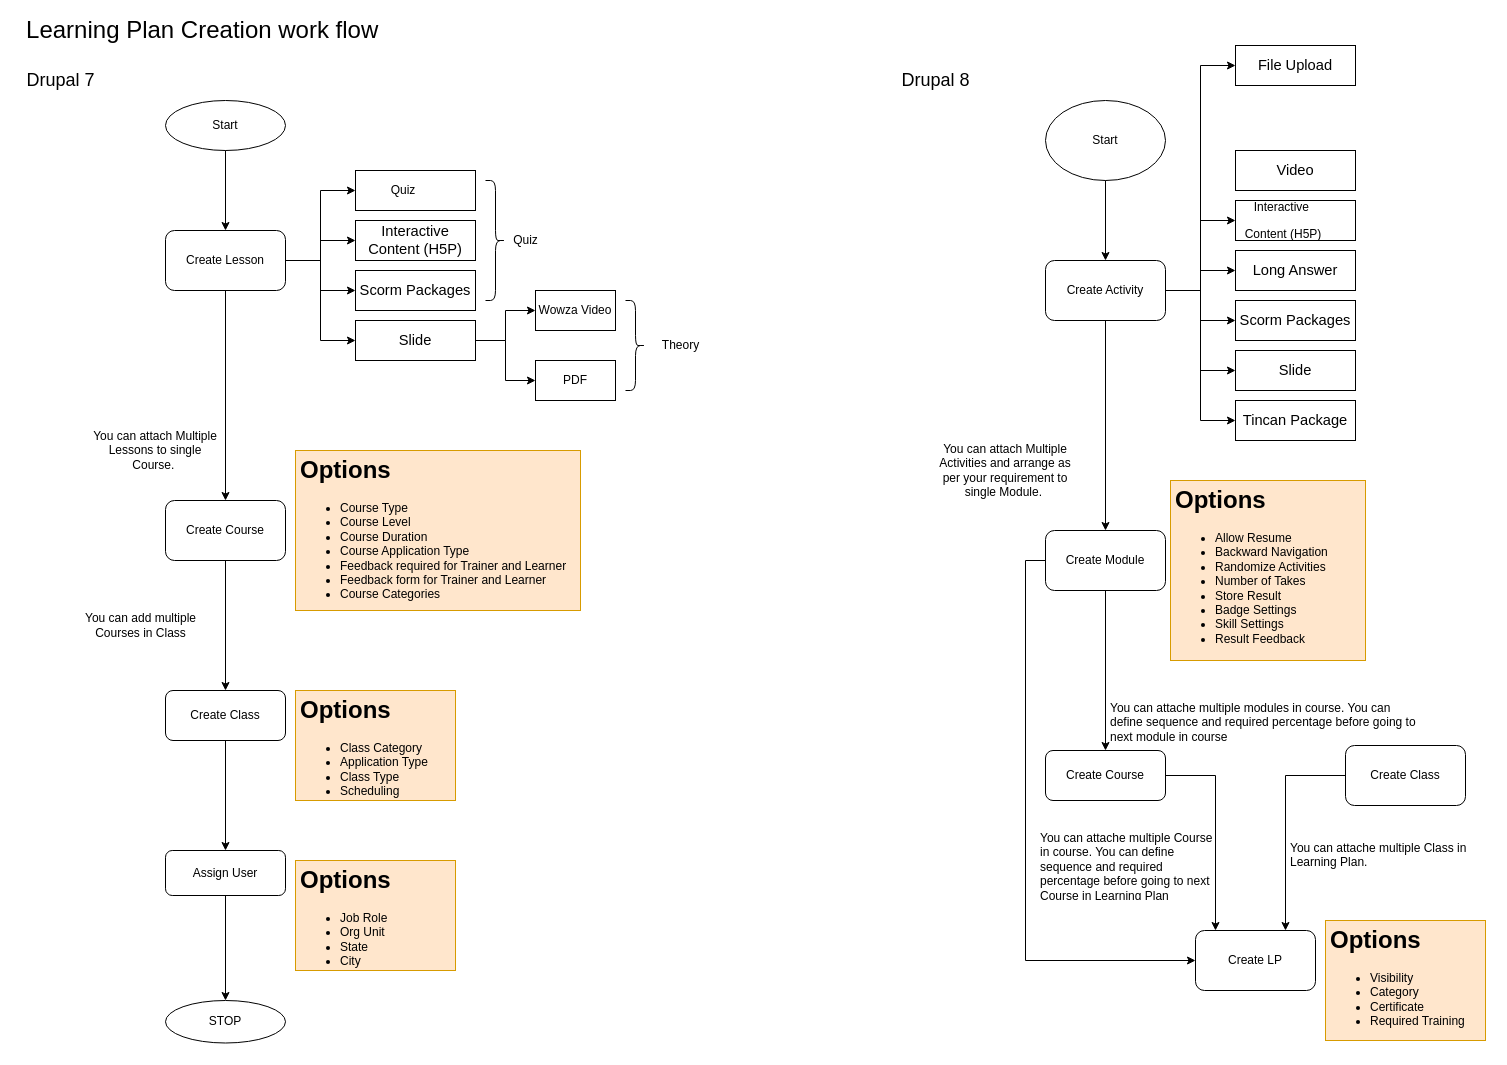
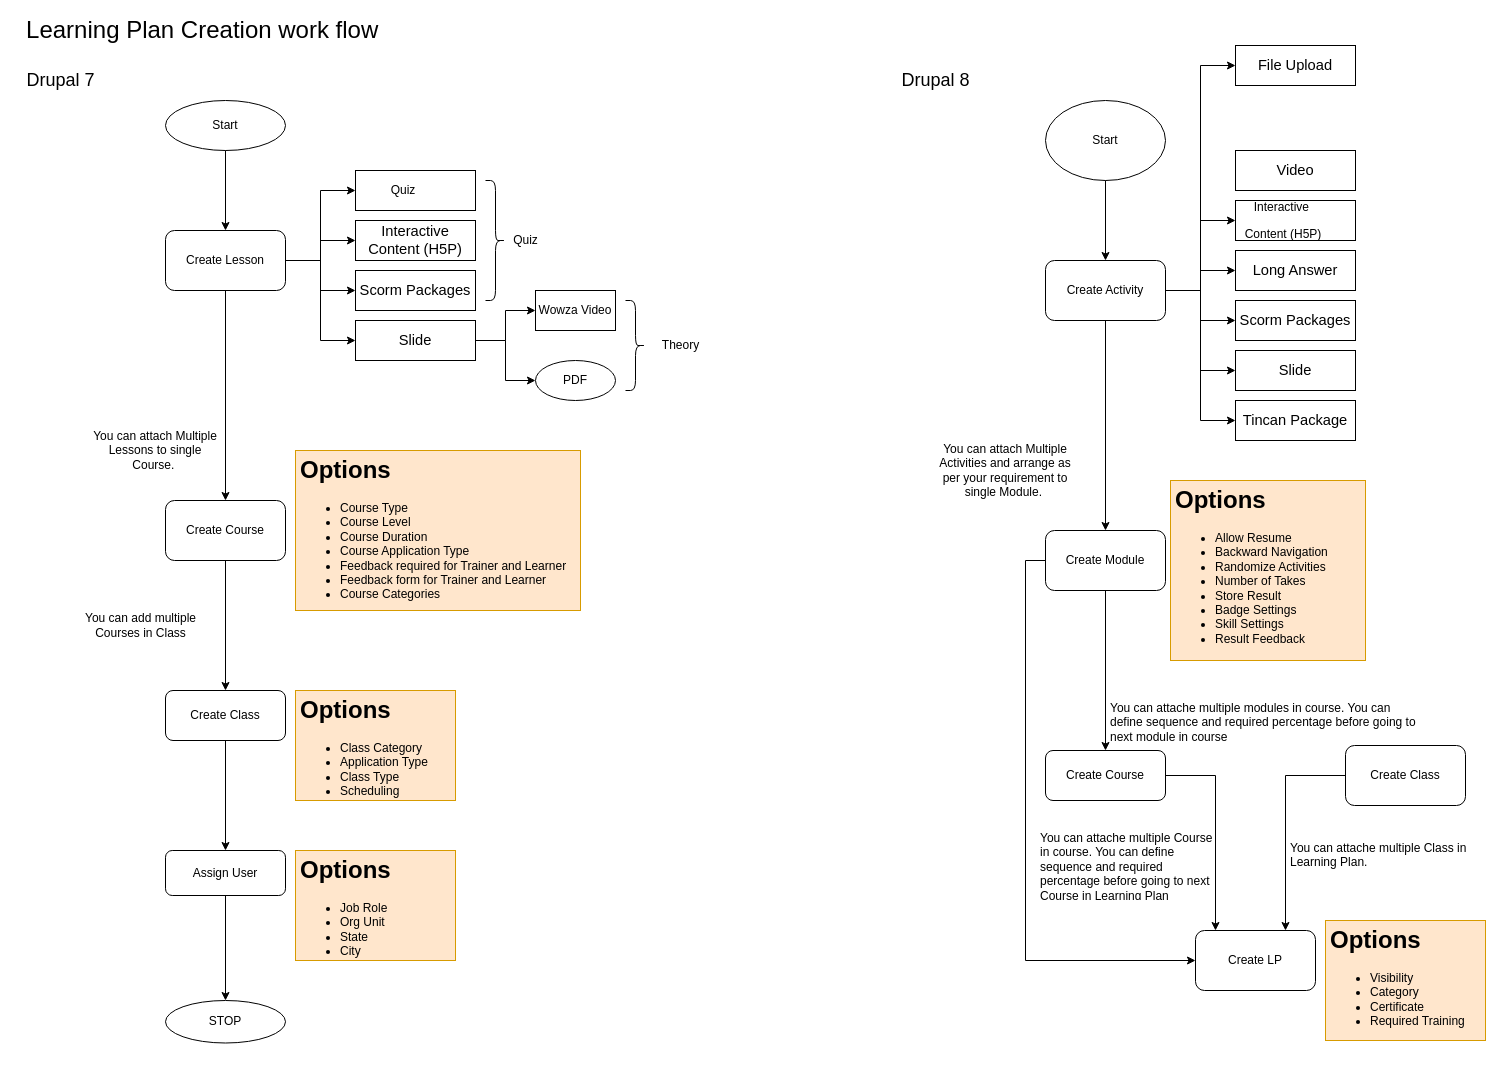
node "PDF": shape rectangle -> ellipse
node "Options Job Role Org Unit State City": moved (376, 916) -> (376, 906)
